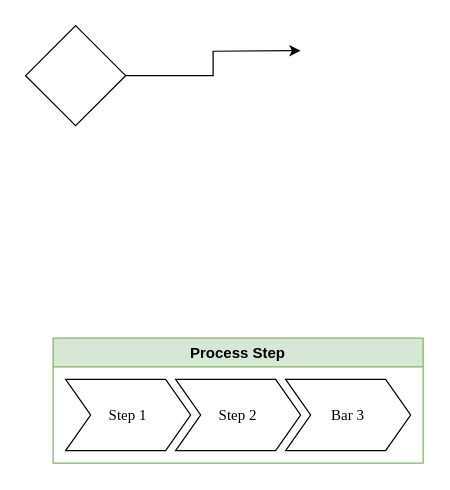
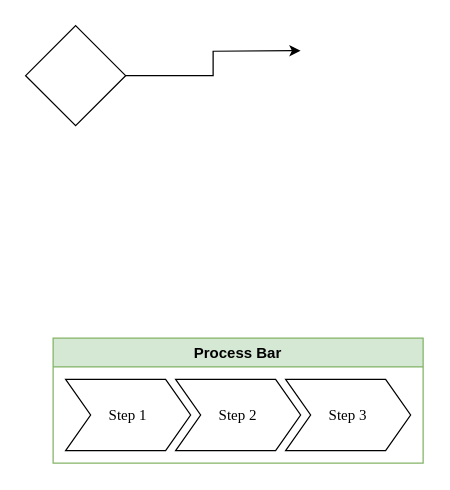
node "Process Step": label "Process Step" -> "Process Bar"
node "Bar 3": label "Bar 3" -> "Step 3"
